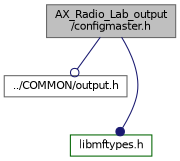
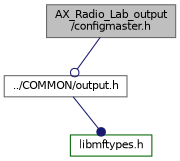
edge "AX_Radio_Lab_output /configmaster.h" -> "libmftypes.h": now "../COMMON/output.h" -> "libmftypes.h"
